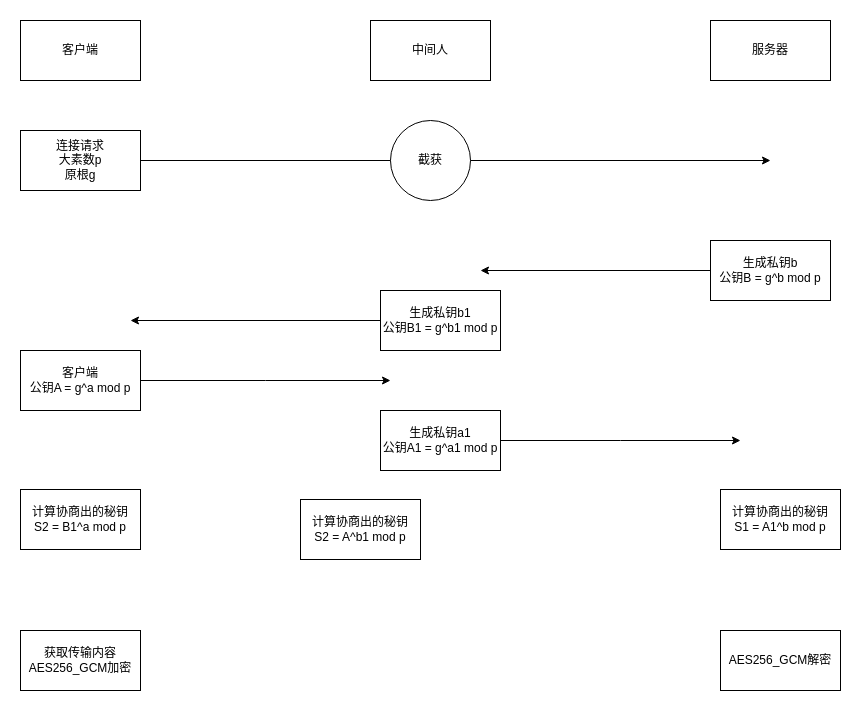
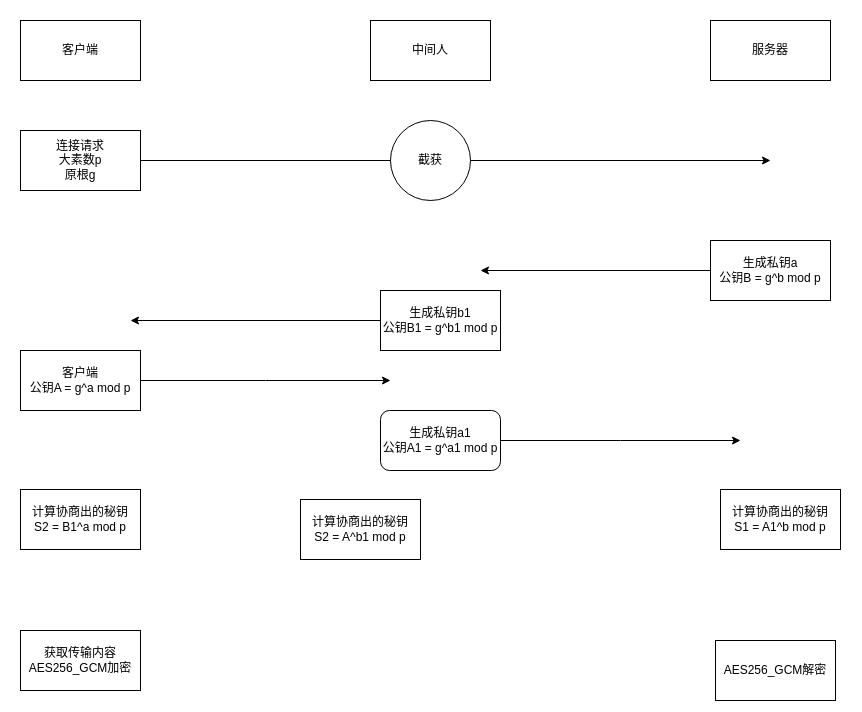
node "生成私钥b 公钥B = g^b mod p": label "生成私钥b 公钥B = g^b mod p" -> "生成私钥a 公钥B = g^b mod p"
node "生成私钥a1 公钥A1 = g^a1 mod p": shape rectangle -> rounded rectangle
node "AES256_GCM解密": moved (781, 661) -> (776, 671)
